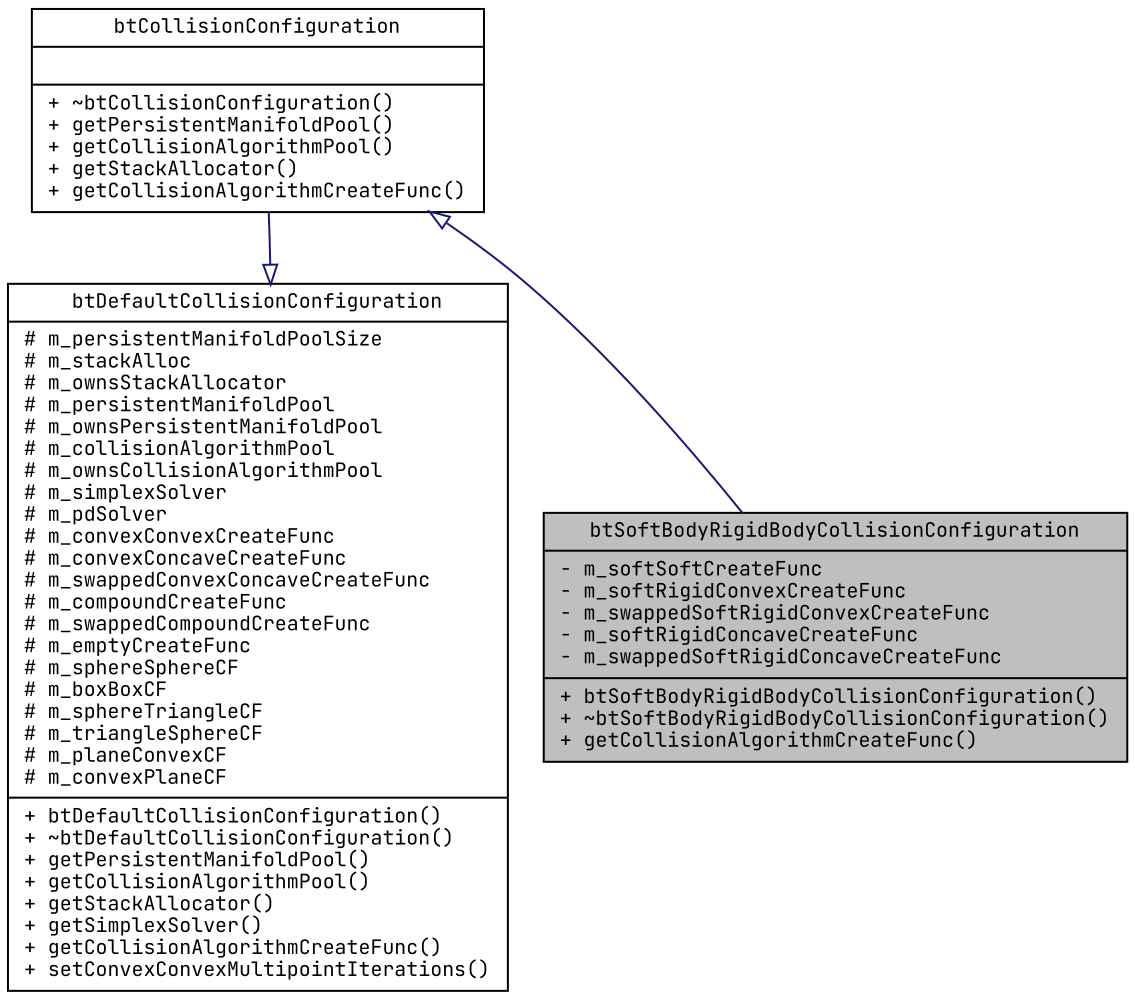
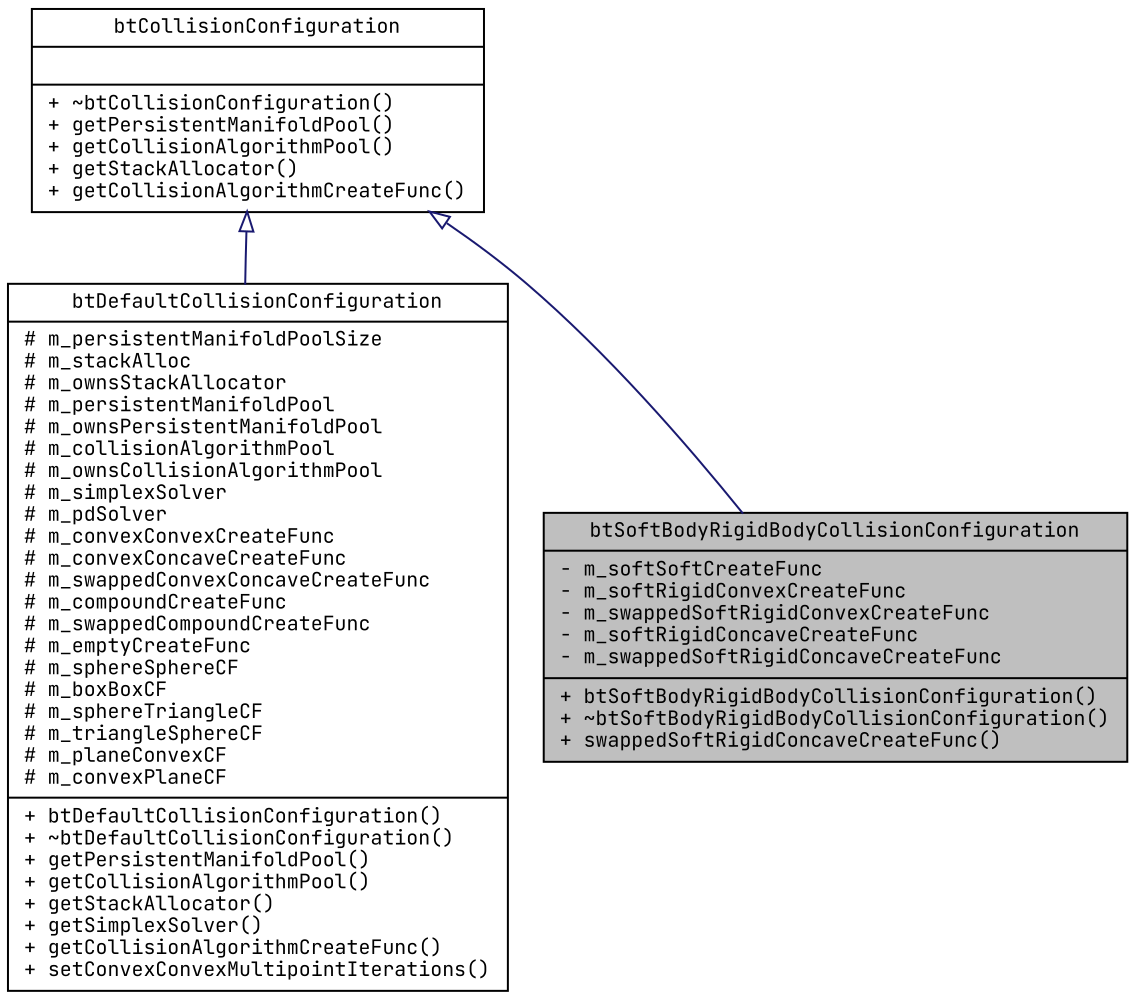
edge "btCollisionConfiguration" -> "btDefaultCollisionConfiguration": reversed
node "btSoftBodyRigidBodyCollisionConfiguration": text "+ getCollisionAlgorithmCreateFunc()" -> "+ swappedSoftRigidConcaveCreateFunc()"
